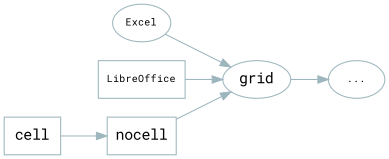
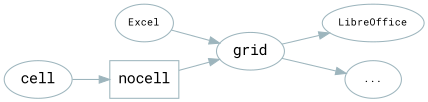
node "LibreOffice": shape box -> ellipse
edge "LibreOffice" -> "grid": reversed
node "cell": shape box -> ellipse
